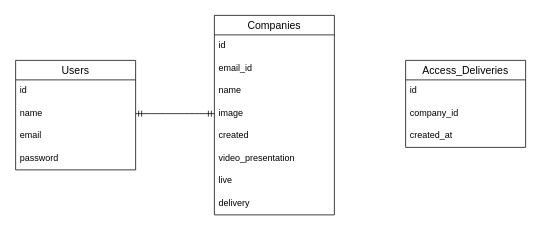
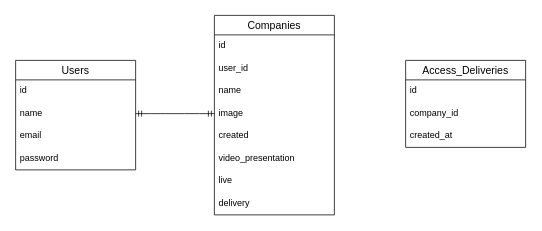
node "email_id": label "email_id" -> "user_id"
